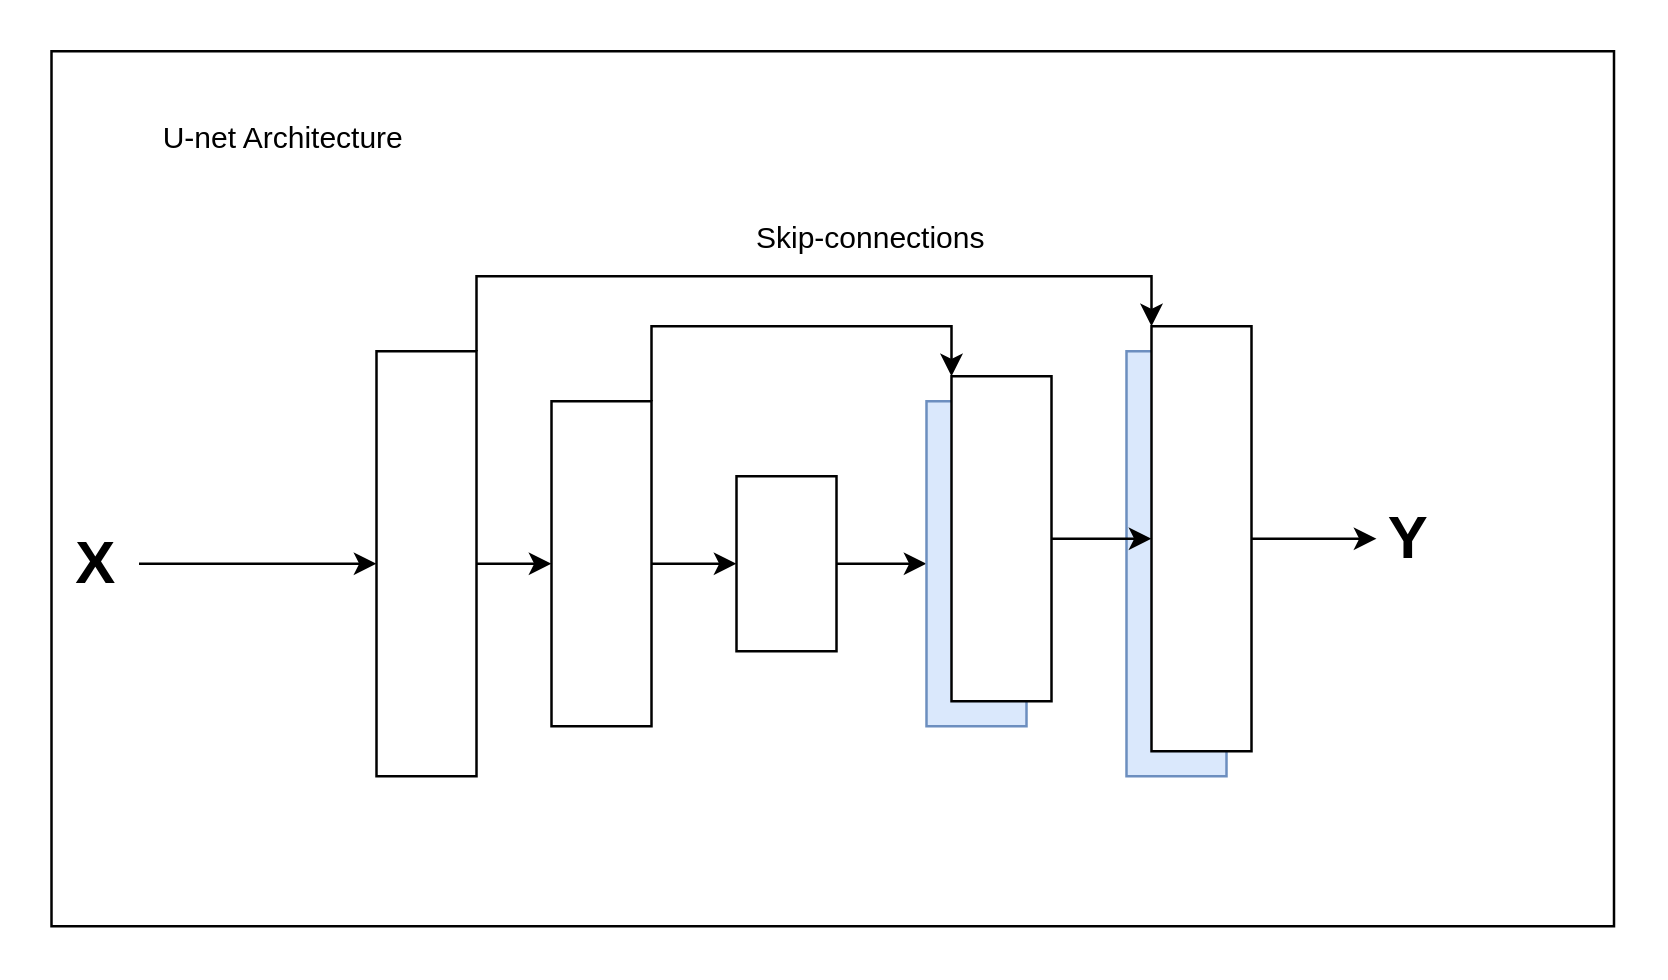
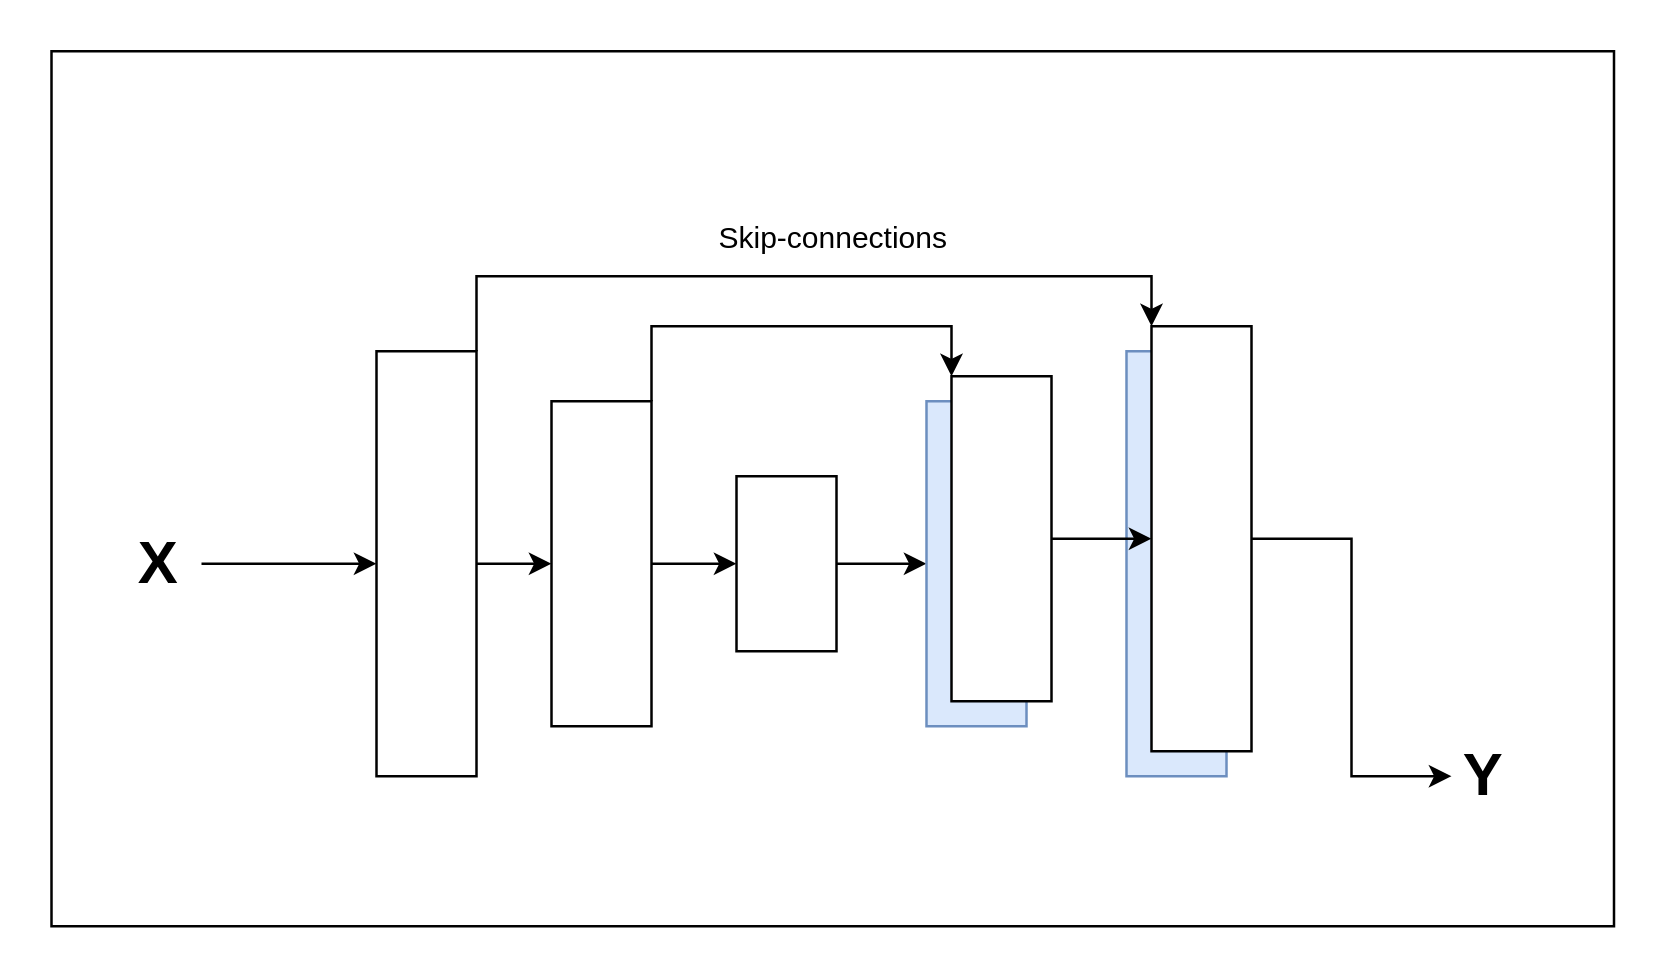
node "U-net Architecture": removed
node "Skip-connections": moved (871, 239) -> (834, 239)
node "Y": moved (1414, 539) -> (1489, 776)
node "X": moved (101, 564) -> (164, 564)
